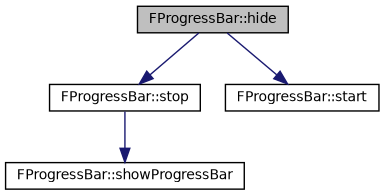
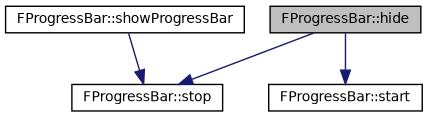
edge "FProgressBar::stop" -> "FProgressBar::showProgressBar": reversed
